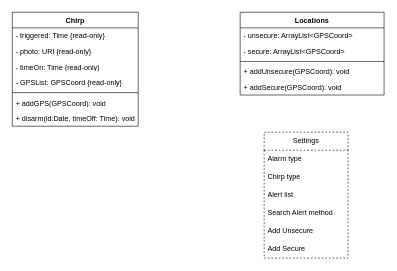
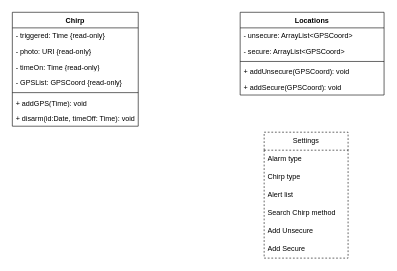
node "+ addGPS(GPSCoord): void": label "+ addGPS(GPSCoord): void" -> "+ addGPS(Time): void"
node "Search Alert method": label "Search Alert method" -> "Search Chirp method"
